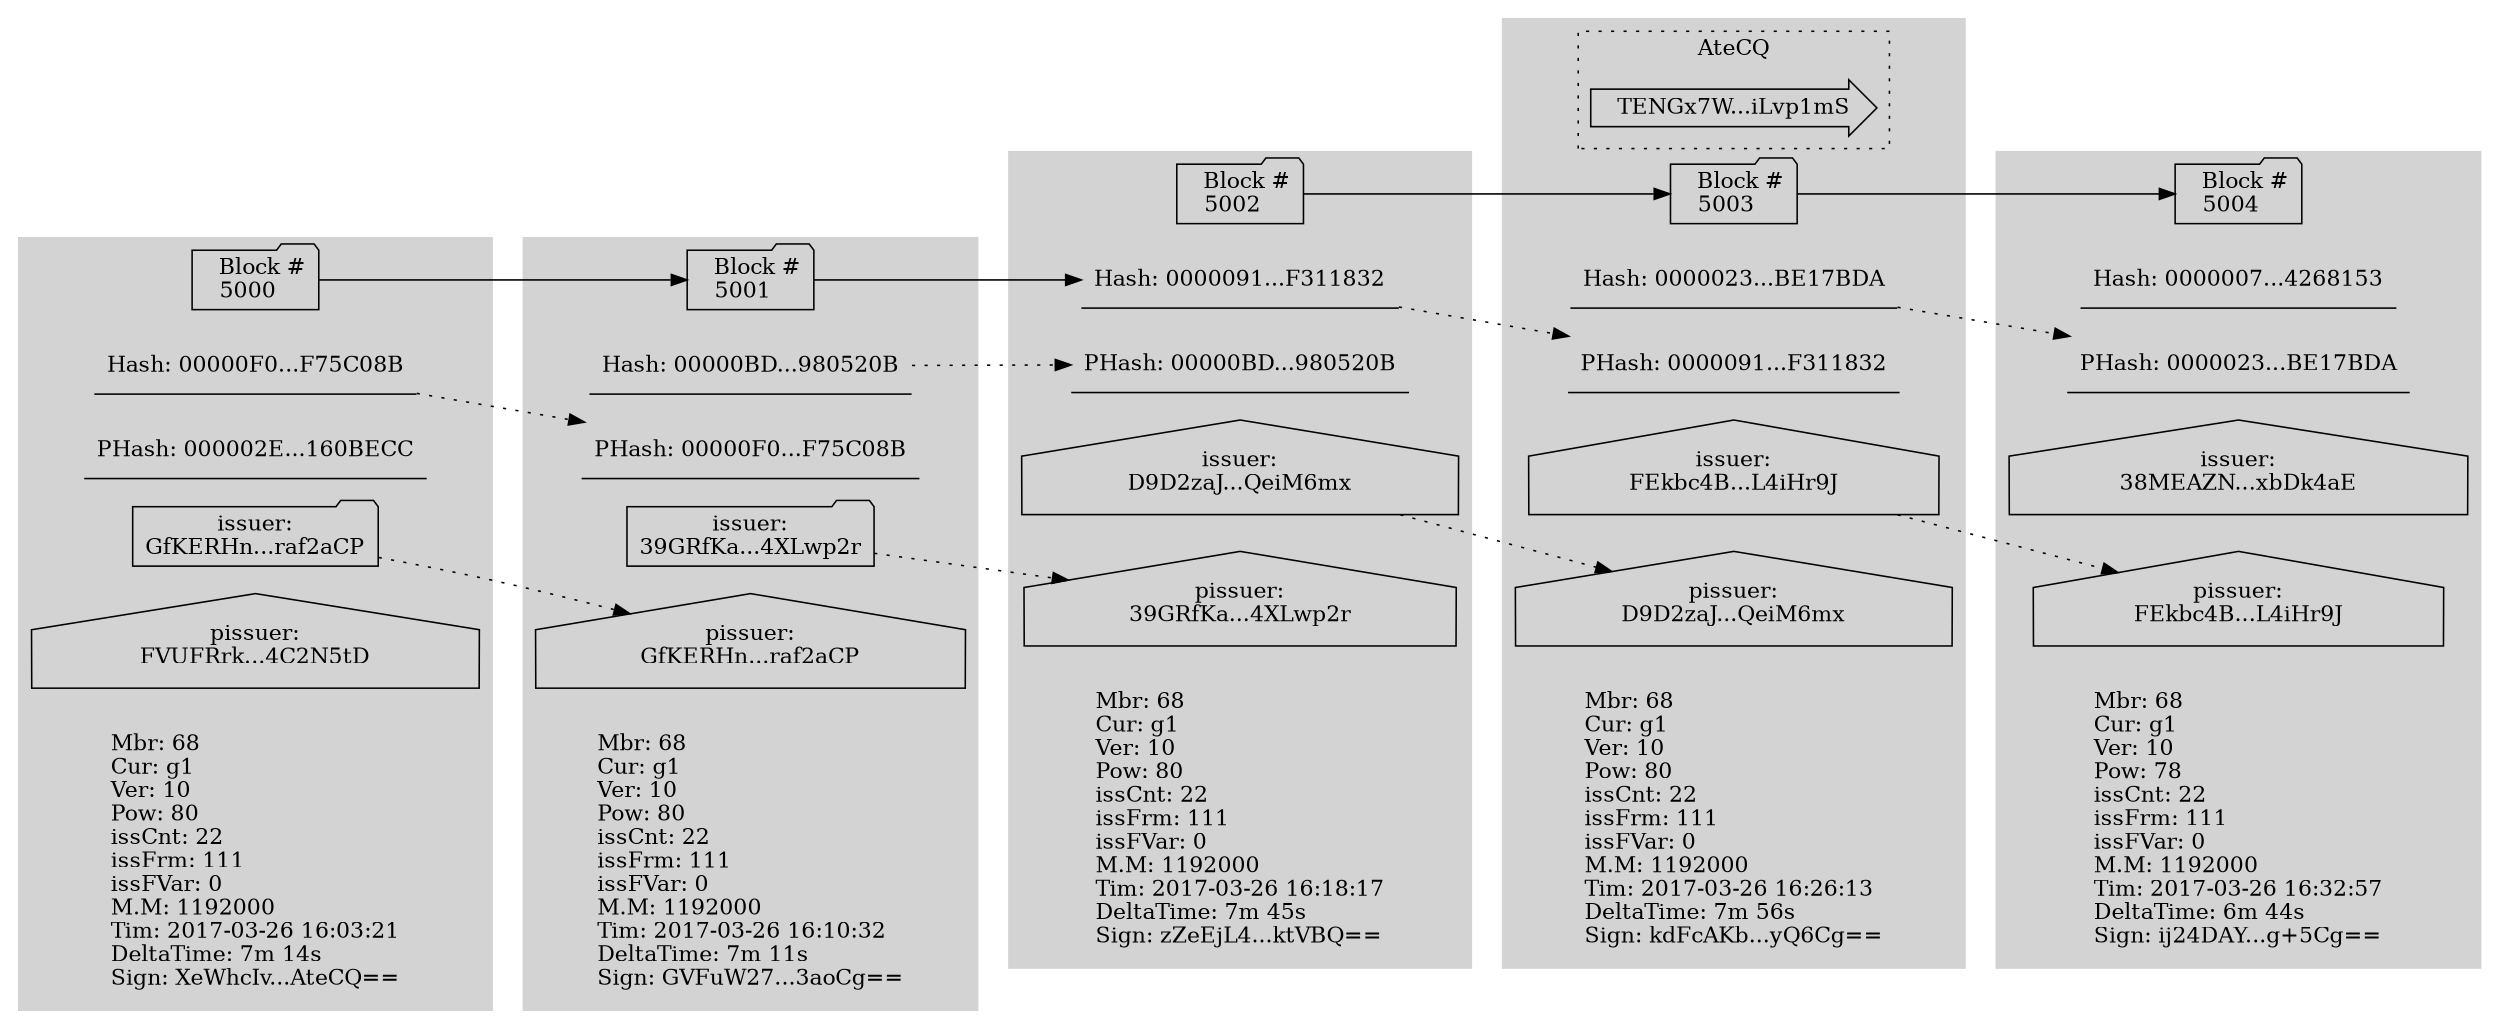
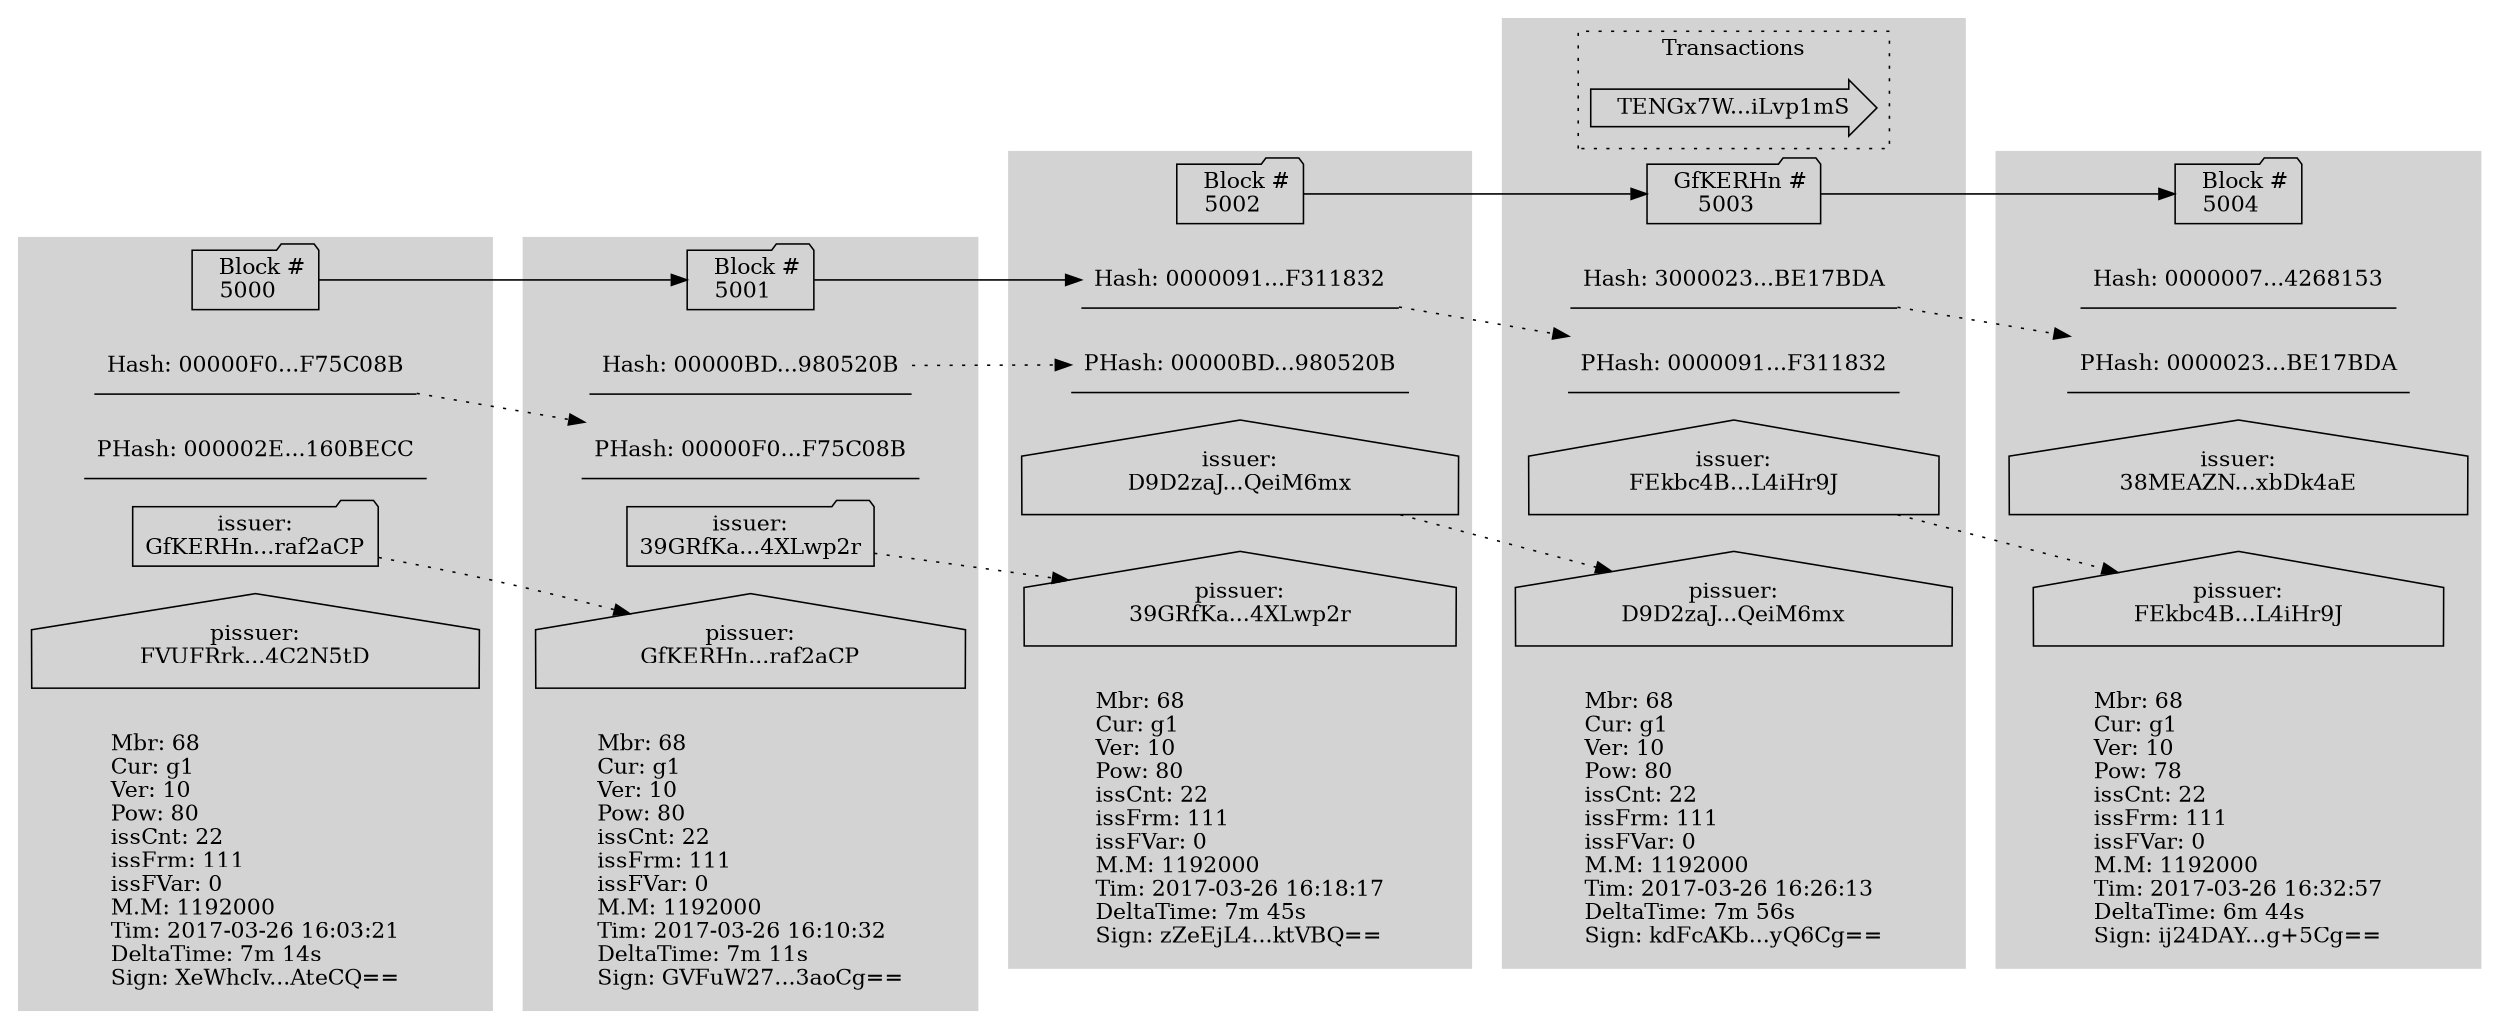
cluster "AteCQ": label "AteCQ" -> "Transactions"
node "Block # 5003": label "Block # 5003" -> "GfKERHn # 5003"
node "Hash: 0000023...BE17BDA": label "Hash: 0000023...BE17BDA" -> "Hash: 3000023...BE17BDA"
